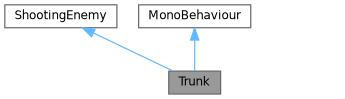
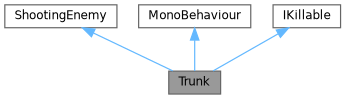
node "IKillable": added
